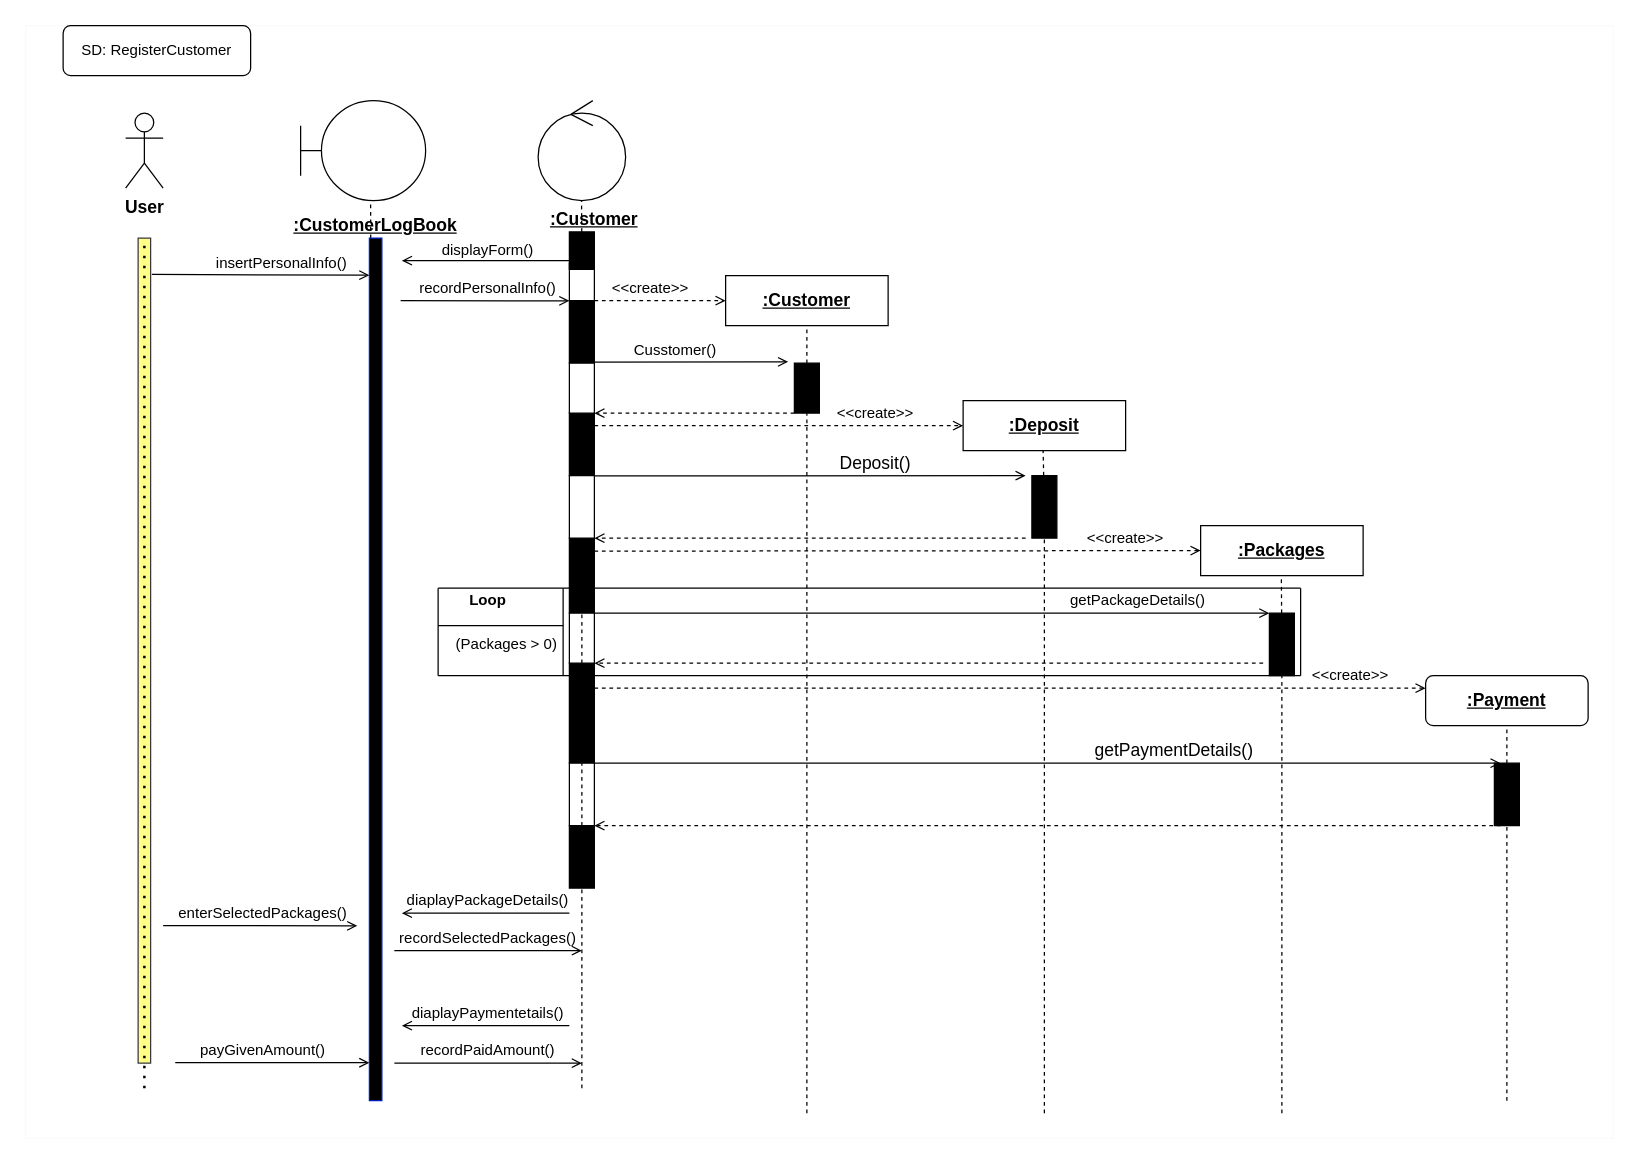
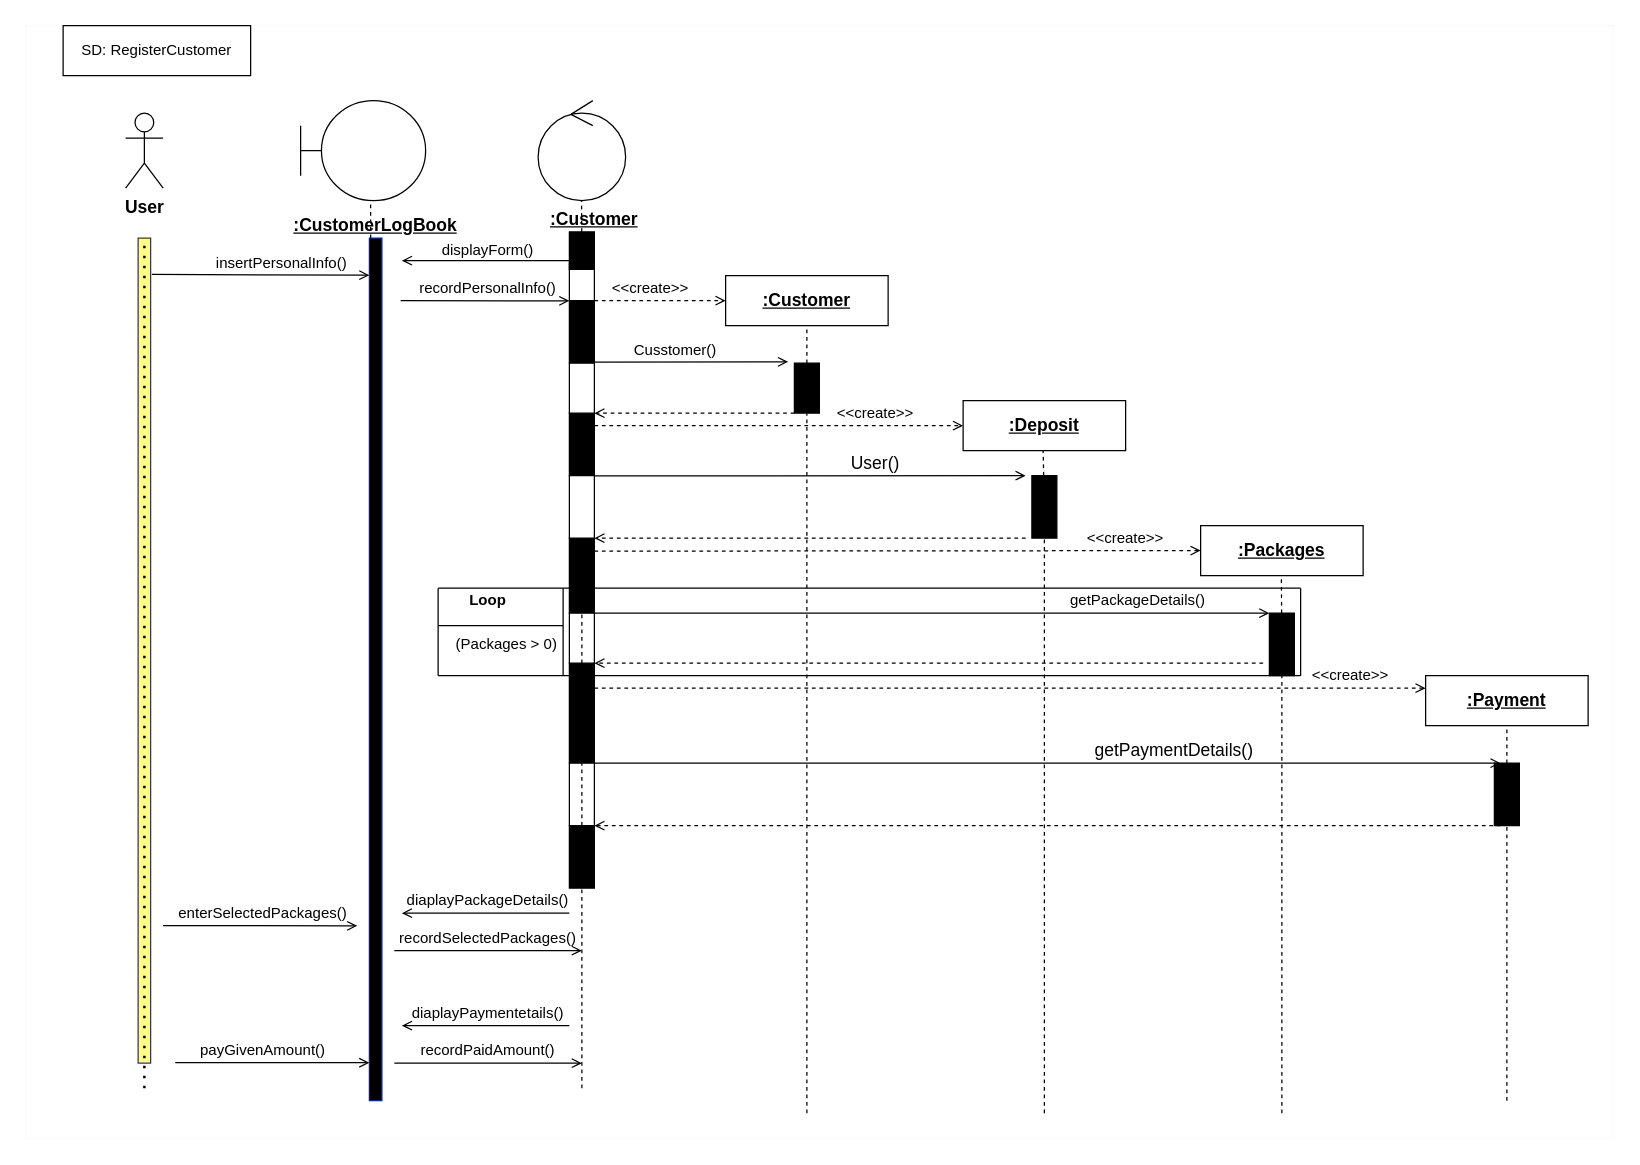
node "SD: RegisterCustomer": shape rounded rectangle -> rectangle
node "Deposit()": label "Deposit()" -> "User()"
node ":Payment": shape rounded rectangle -> rectangle
